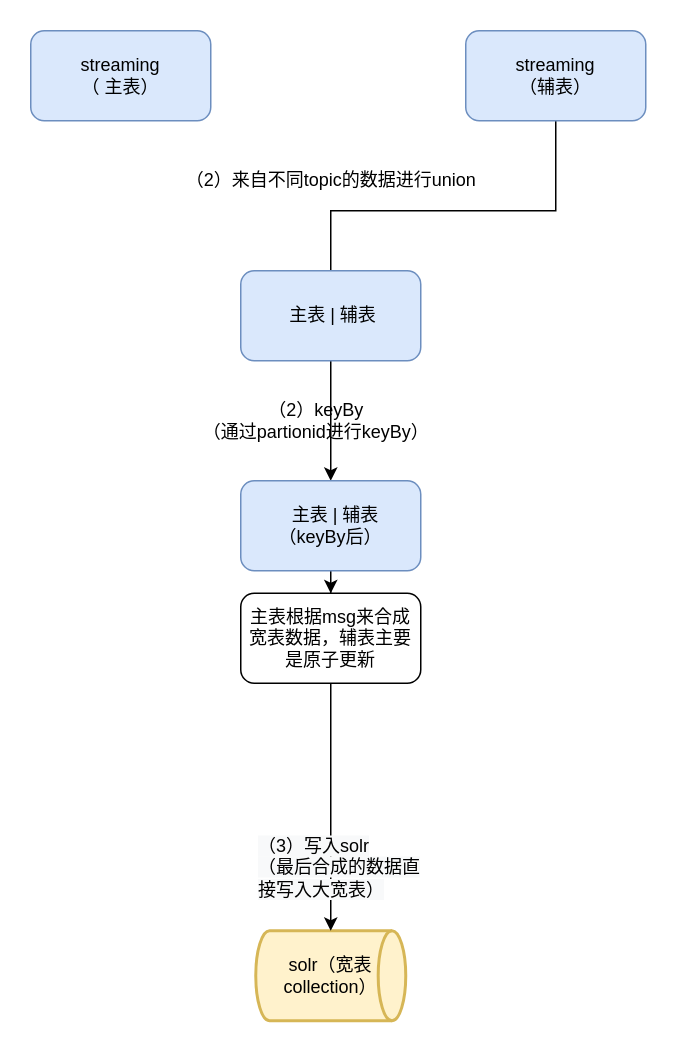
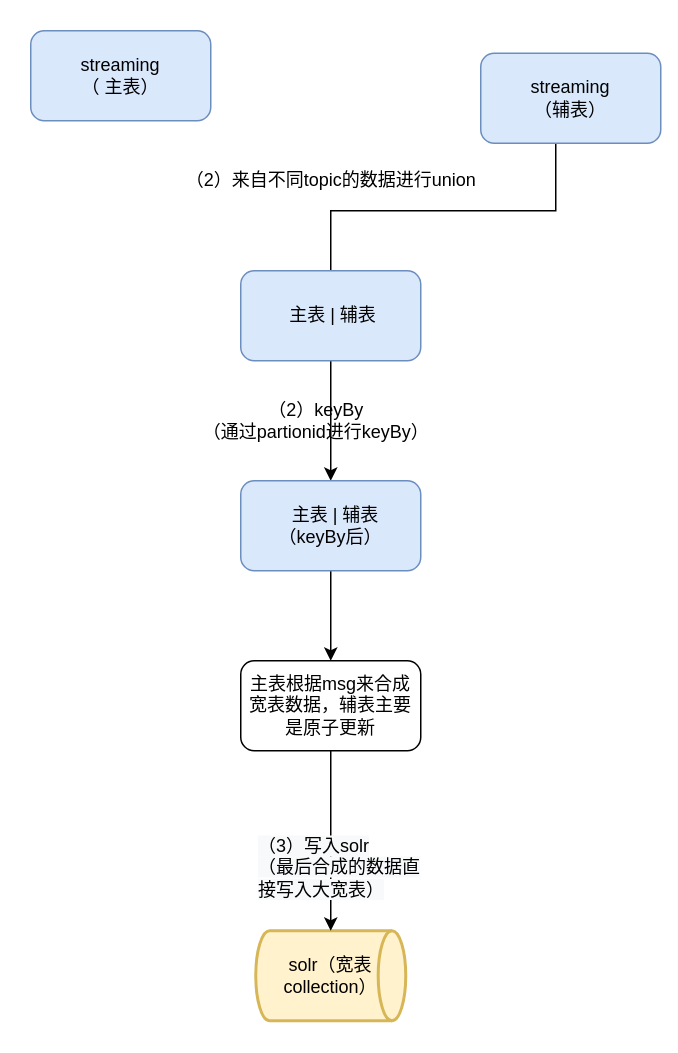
node "streaming （辅表）": moved (556, 76) -> (571, 98)
node "主表根据msg来合成宽表数据，辅表主要是原子更新": moved (331, 638) -> (331, 706)
